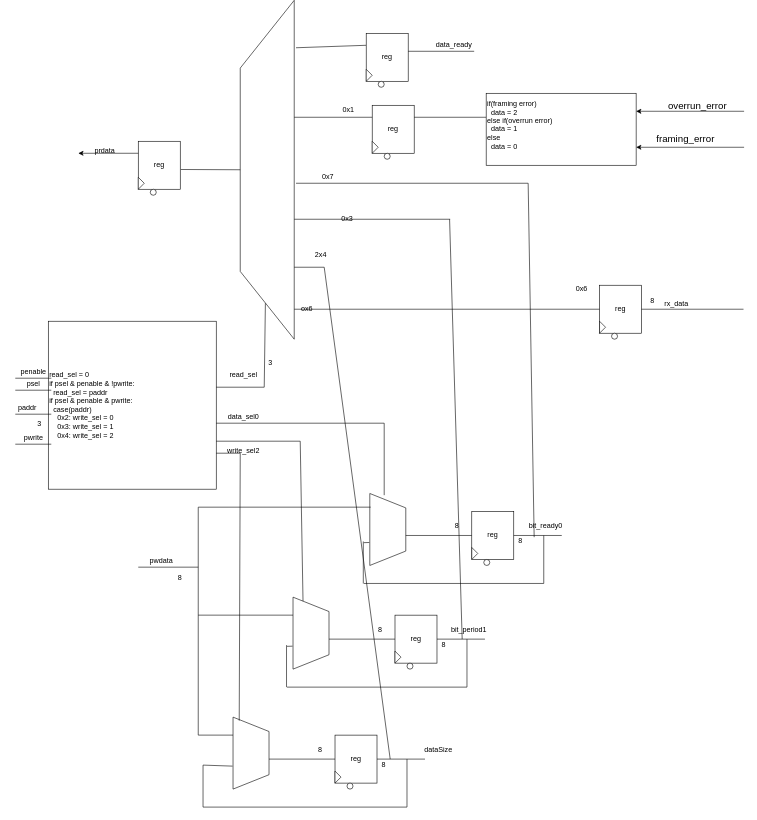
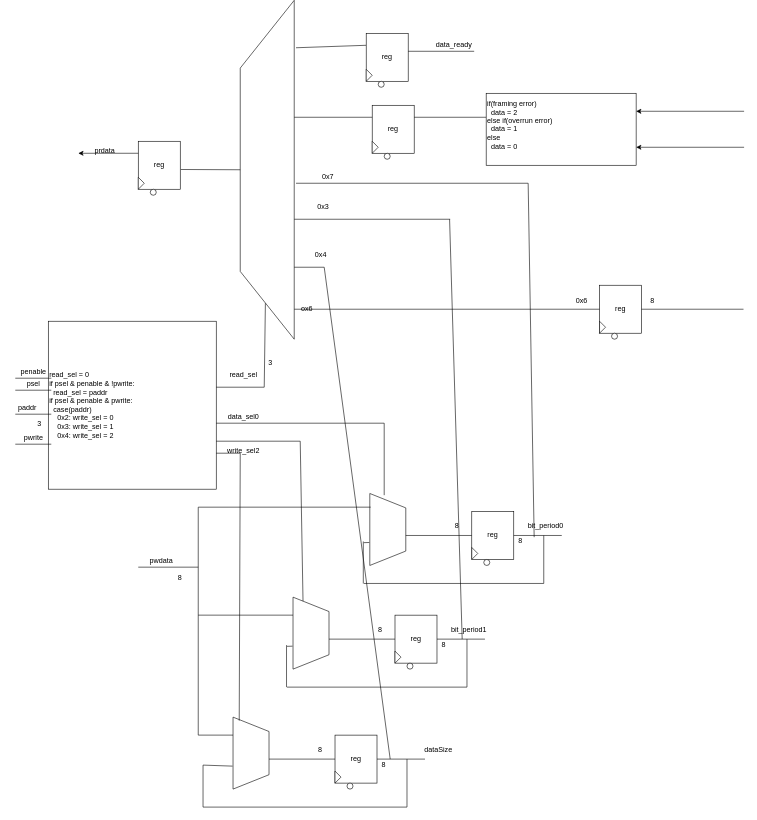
node "overrun_error": removed
node "0x1": removed
node "framing_error": removed
node "0x3": moved (347, 219) -> (323, 207)
node "2x4": label "2x4" -> "0x4"
node "0x6": moved (582, 289) -> (582, 301)
node "rx_data": removed
node "bit_ready0": label "bit_ready0" -> "bit_period0"
